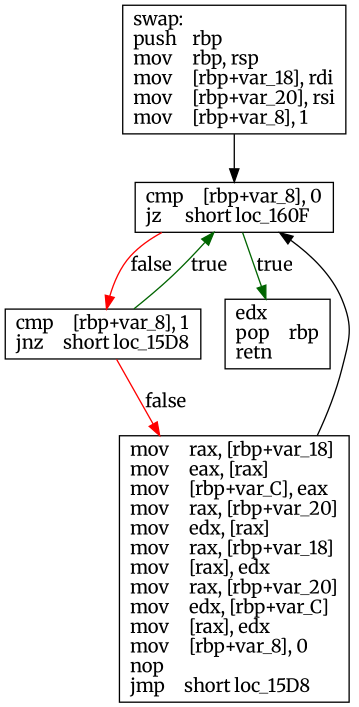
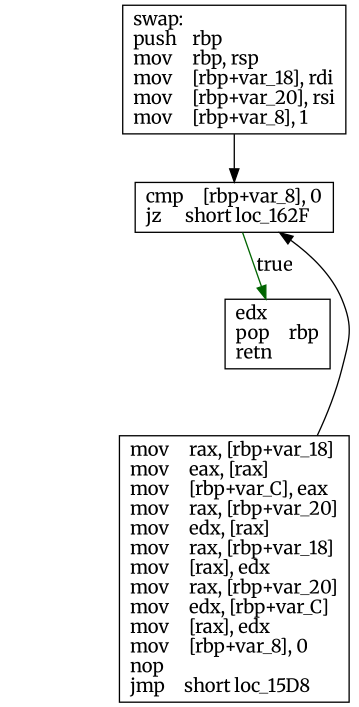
node "cmp     [rbp+var_8], 0 jz      short loc_160F": label "cmp     [rbp+var_8], 0 jz      short loc_160F" -> "cmp     [rbp+var_8], 0 jz      short loc_162F"
node "cmp     [rbp+var_8], 1 jnz     short loc_15D8": removed
